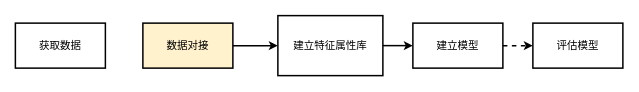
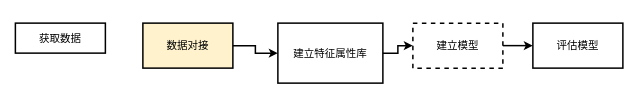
node "获取数据": size 90x45 -> 90x30
node "建立特征属性库": moved (330, 45) -> (330, 53)
node "建立模型": style solid -> dashed
edge "建立模型" -> "评估模型": style dashed -> solid
